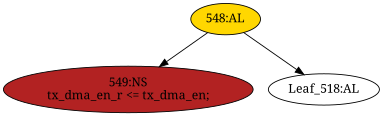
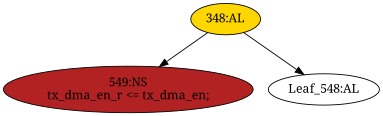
node "548:AL": label "548:AL" -> "348:AL"
node "Leaf_518:AL": label "Leaf_518:AL" -> "Leaf_548:AL"
